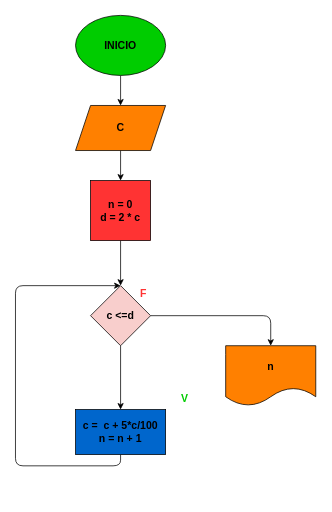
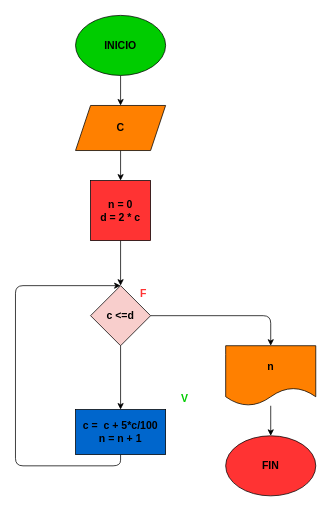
edge "n" -> "FIN": added
node "FIN": added
